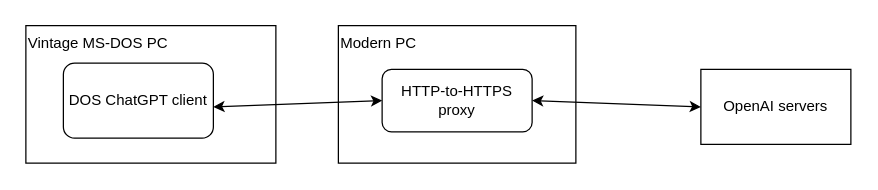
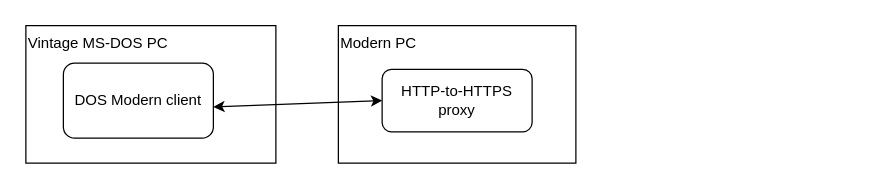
node "DOS ChatGPT client": label "DOS ChatGPT client" -> "DOS Modern client"
edge "HTTP-to-HTTPS proxy" -- "OpenAI servers": removed
node "OpenAI servers": removed
